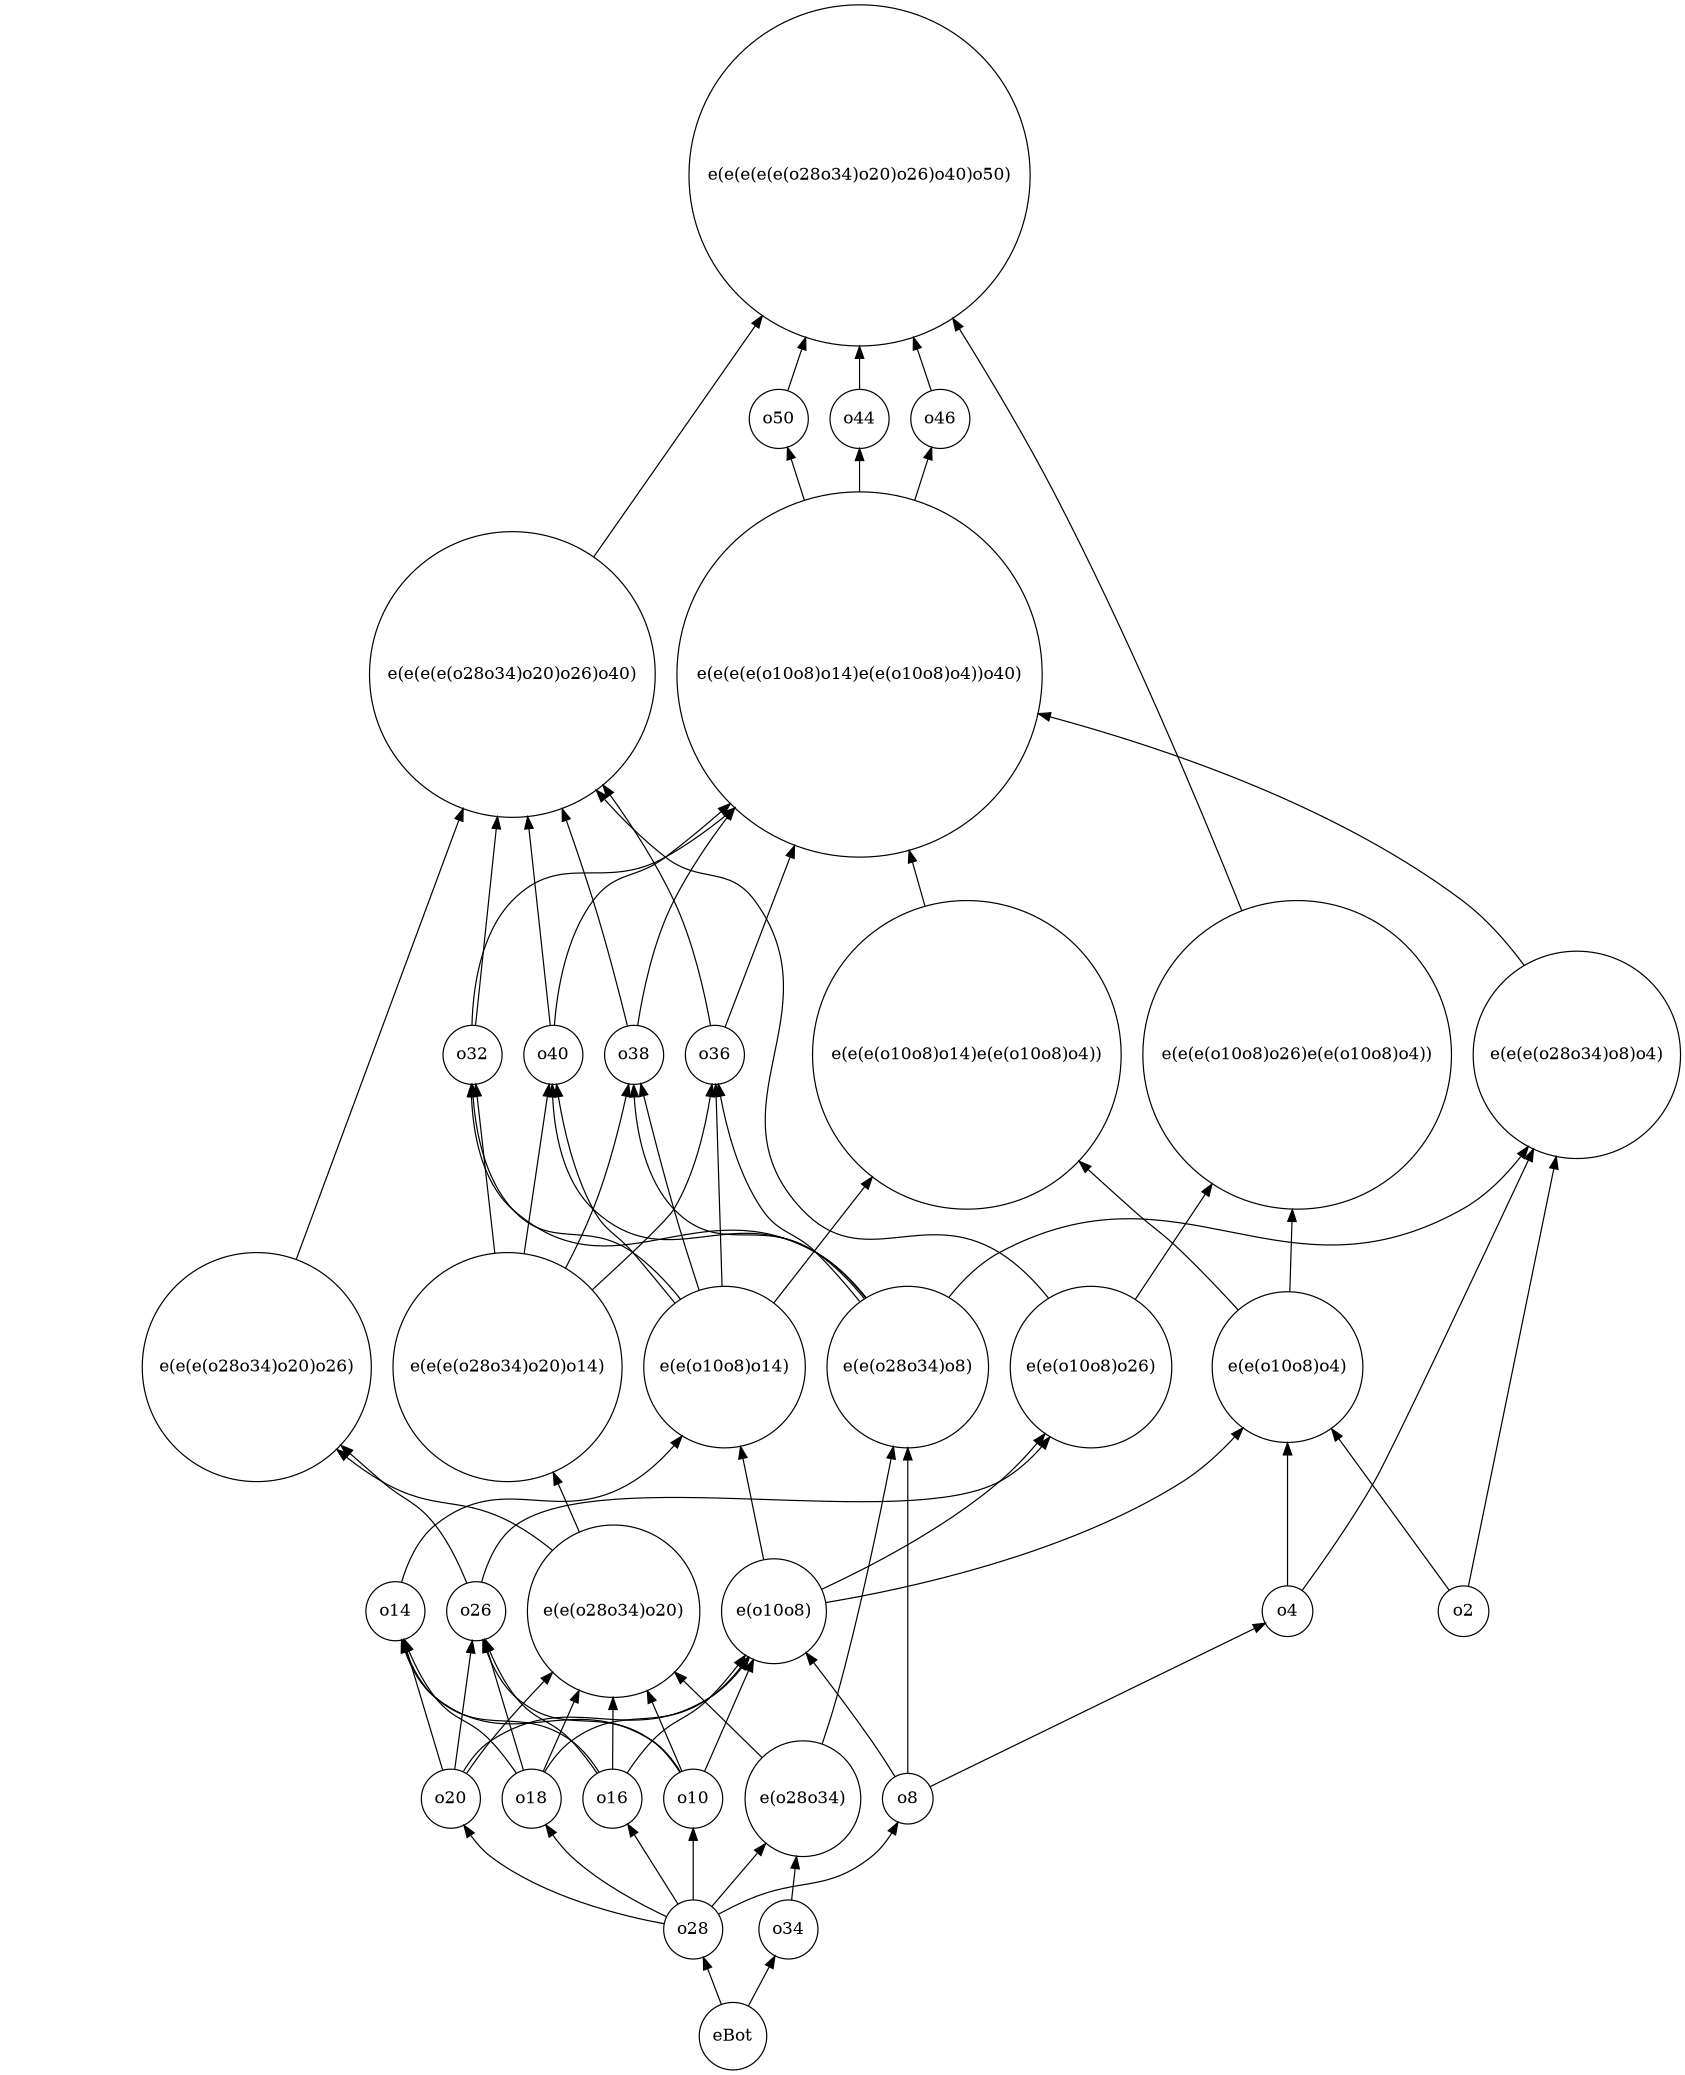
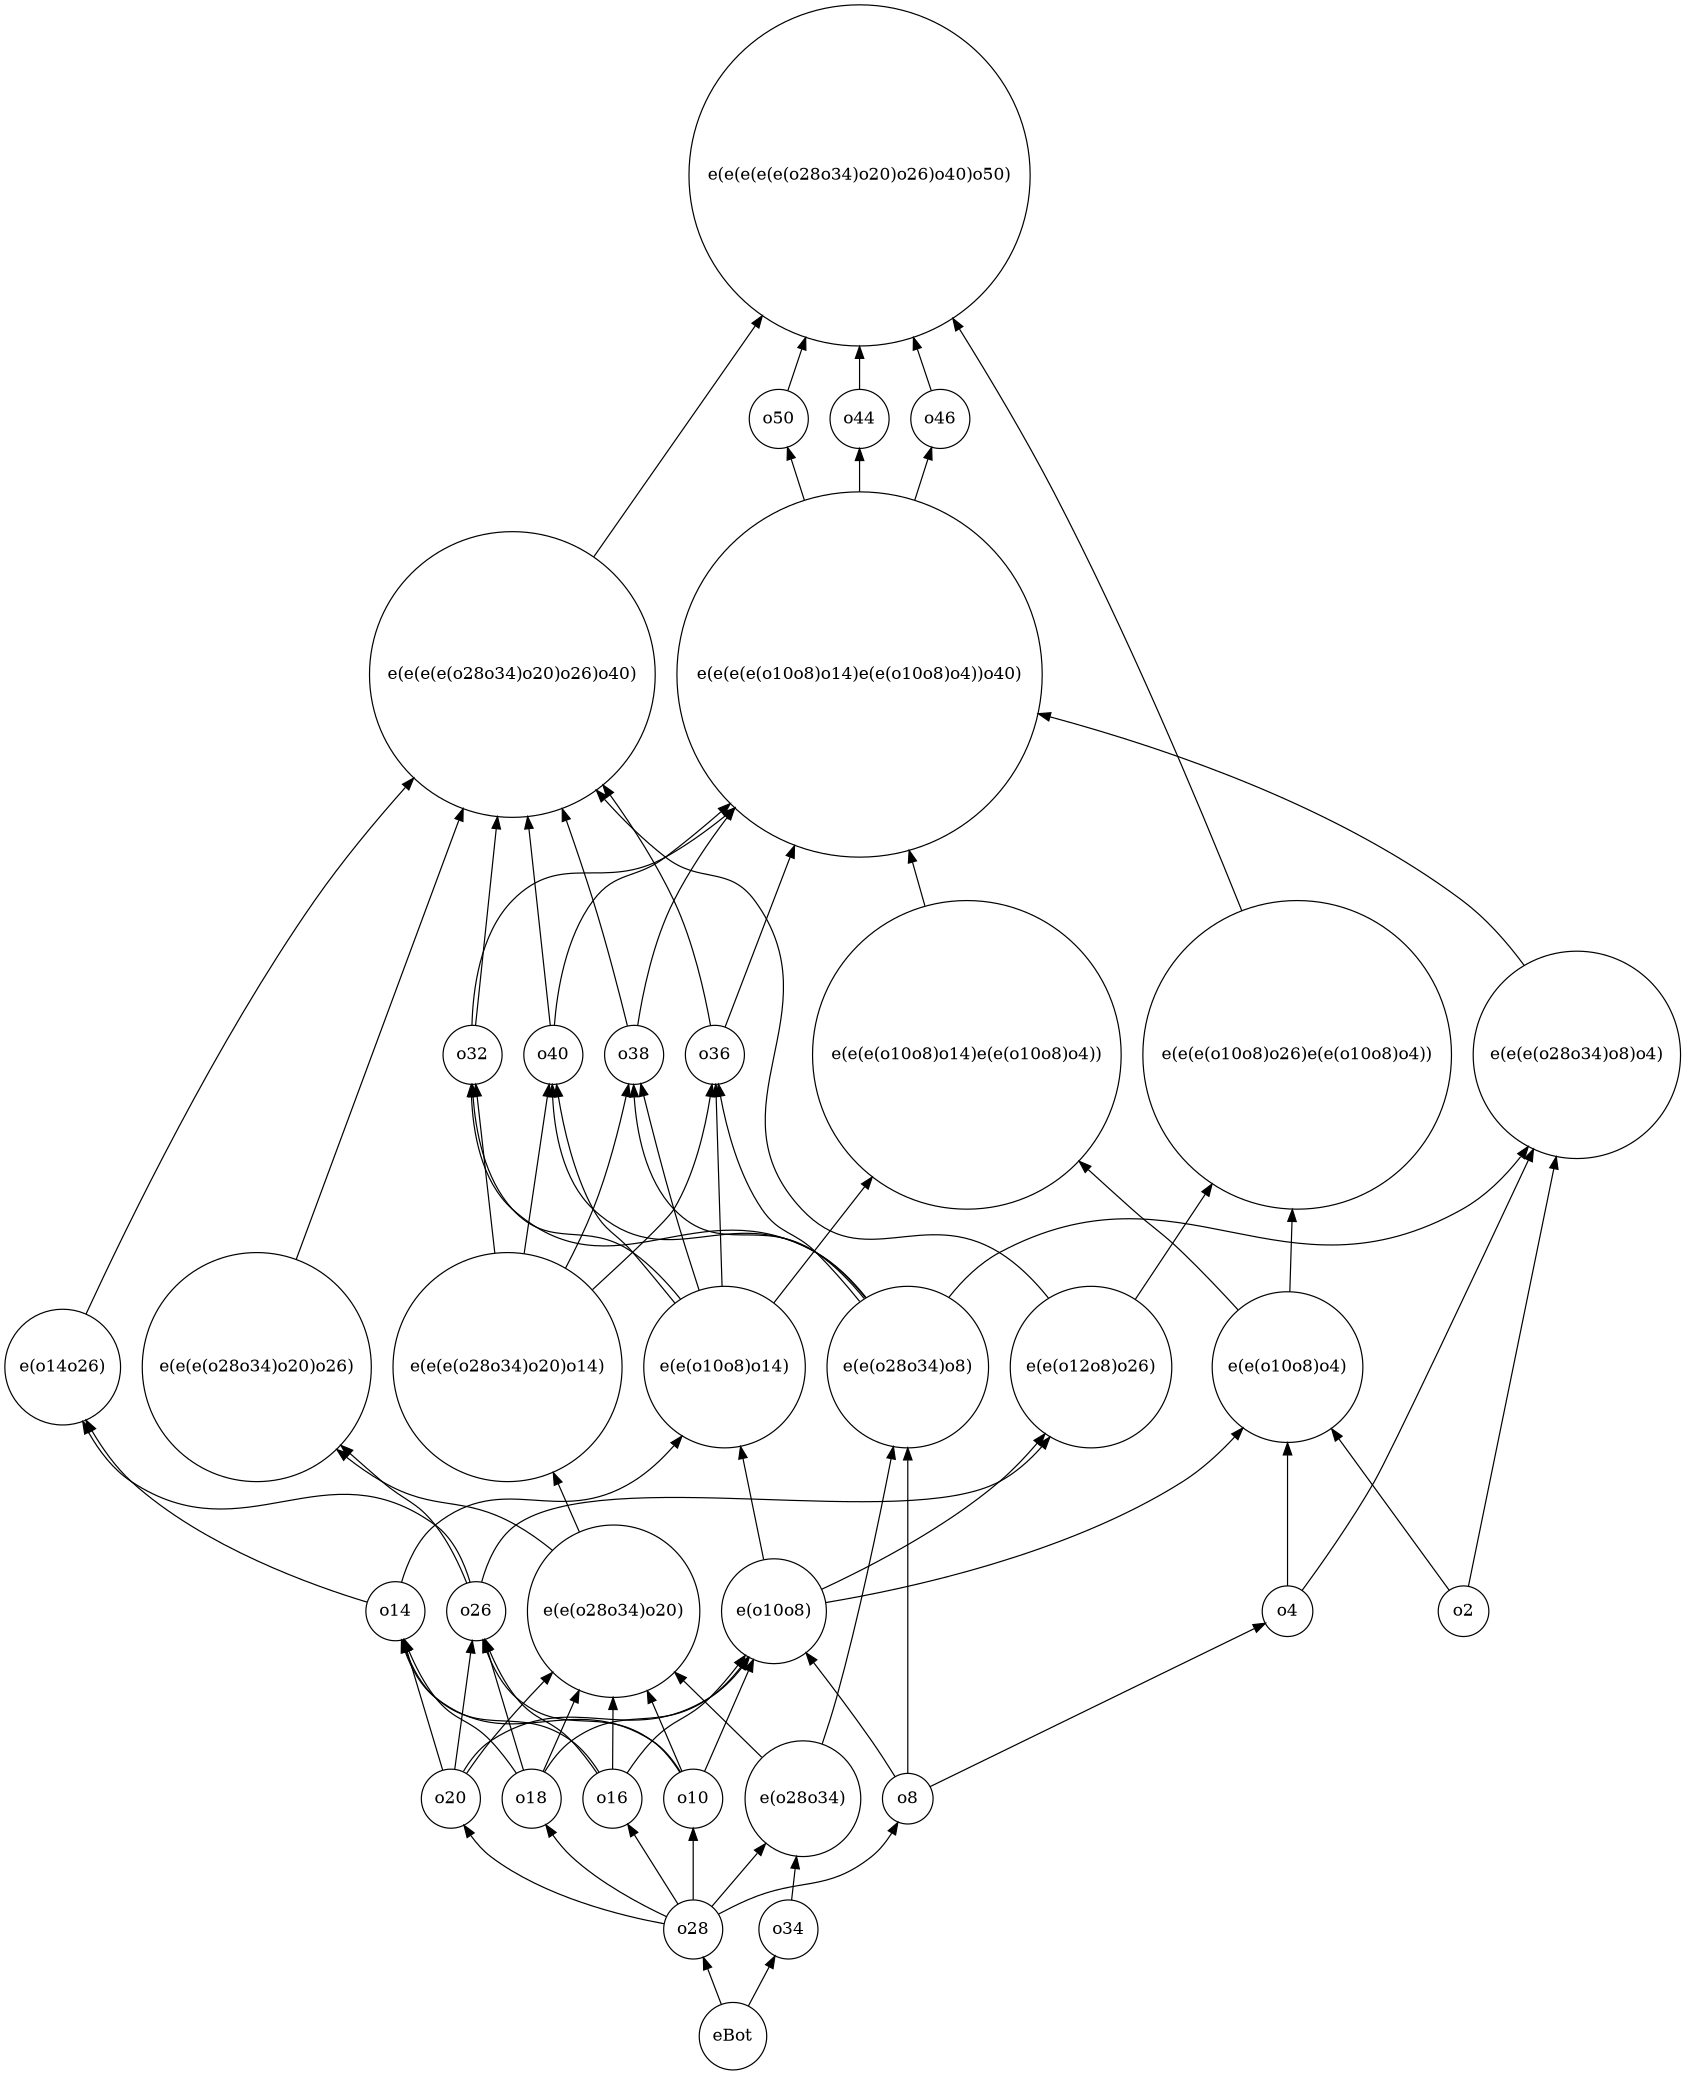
node "e(o14o26)": added
node "e(e(o10o8)o26)": label "e(e(o10o8)o26)" -> "e(e(o12o8)o26)"
